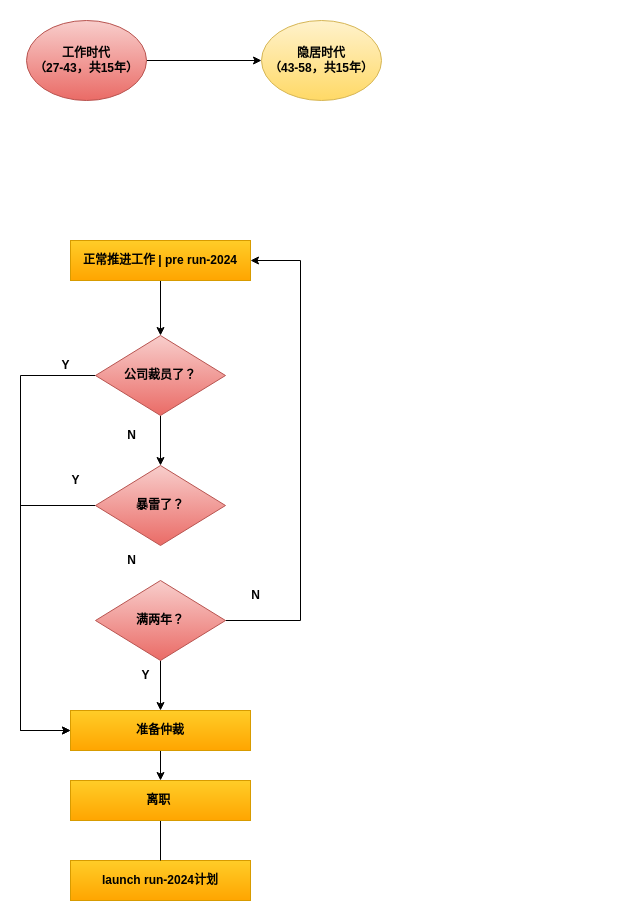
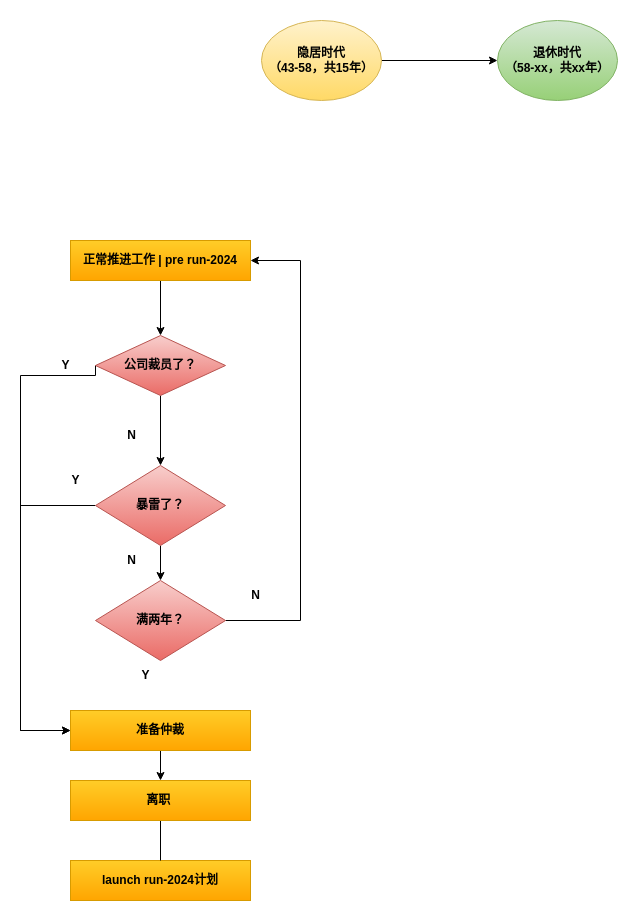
node "工作时代 （27-43，共15年）": removed
edge "工作时代 （27-43，共15年）" -> "隐居时代 （43-58，共15年）": removed
edge "隐居时代 （43-58，共15年）" -> "退休时代 （58-xx，共xx年）": added
node "退休时代 （58-xx，共xx年）": added
node "公司裁员了？": size 130x80 -> 130x60
edge "暴雷了？" -> "满两年？": added
edge "满两年？" -> "准备仲裁": removed
